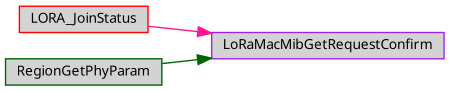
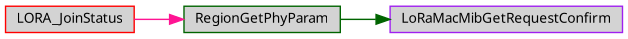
edge "LORA_JoinStatus" -> "LoRaMacMibGetRequestConfirm": now "LORA_JoinStatus" -> "RegionGetPhyParam"
